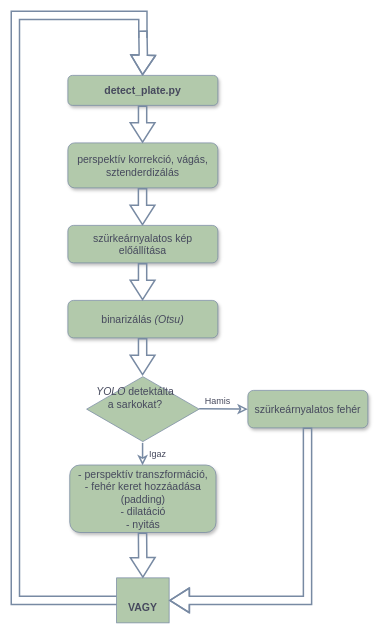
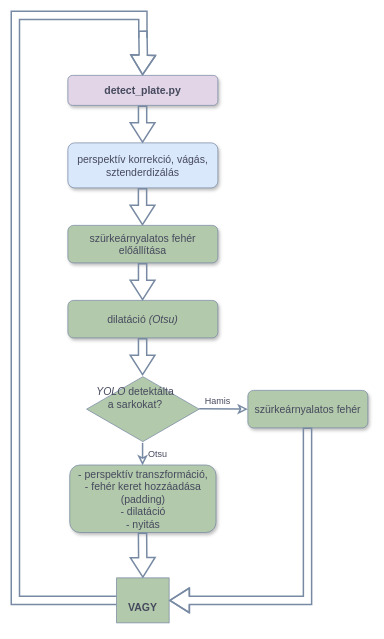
node "detect_plate.py": fillcolor #b2c9ab -> #e1d5e7
node "perspektív korrekció, vágás, sztenderdizálás": fillcolor #b2c9ab -> #dae8fc
node "szürkeárnyalatos kép előállítása": label "szürkeárnyalatos kép előállítása" -> "szürkeárnyalatos fehér előállítása"
node "binarizálás (Otsu)": label "binarizálás (Otsu)" -> "dilatáció (Otsu)"
node "Igaz": label "Igaz" -> "Otsu"
